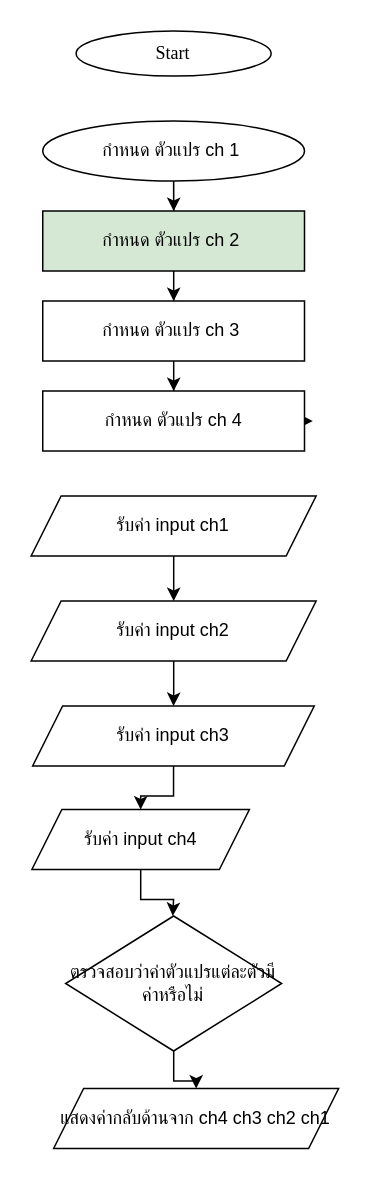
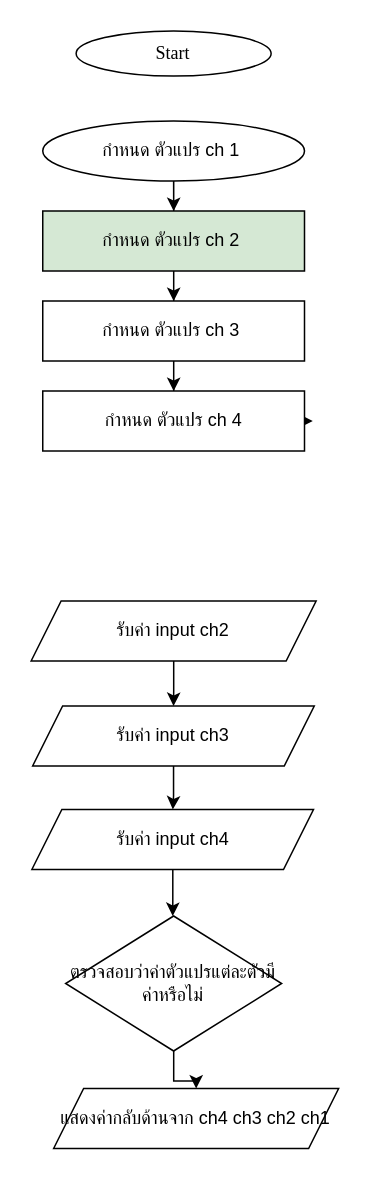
node "รับค่า input ch1": removed
edge "รับค่า input ch1" -> "รับค่า input ch2": removed
node "รับค่า input ch4": size 218x60 -> 282x60
